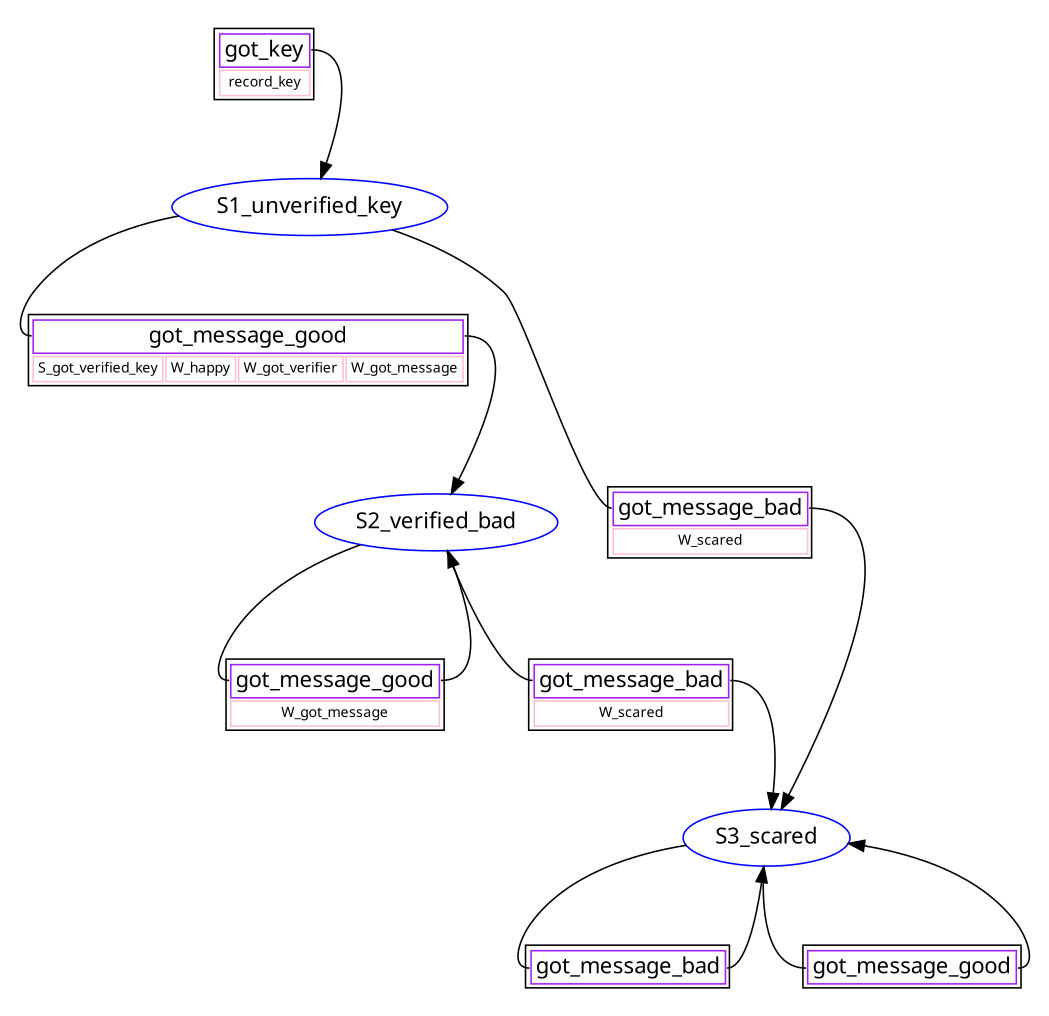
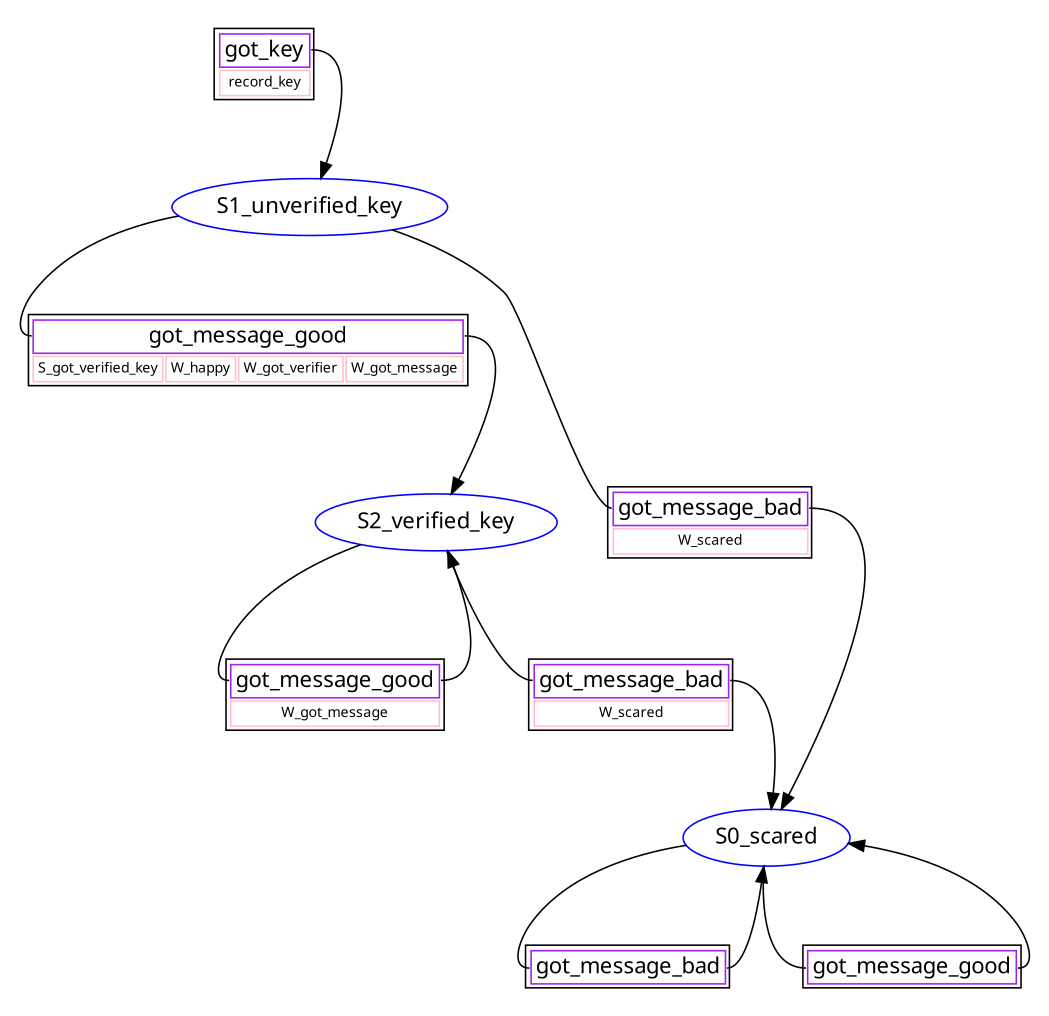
node "S2_verified_bad": label "S2_verified_bad" -> "S2_verified_key"
node "S3_scared": label "S3_scared" -> "S0_scared"
